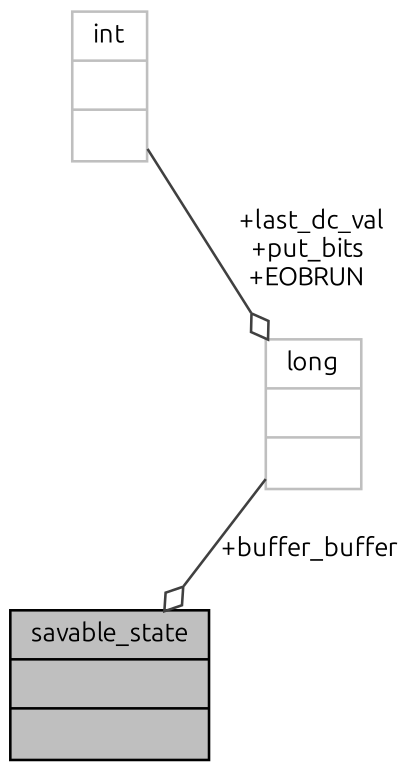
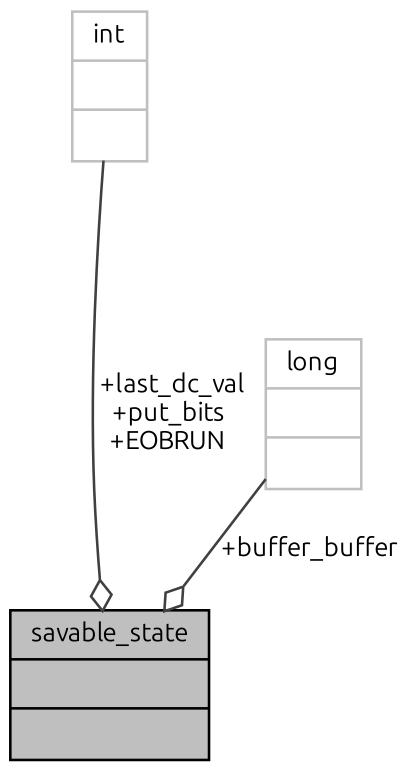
edge "int" -> "long": now "int" -> "savable_state"
